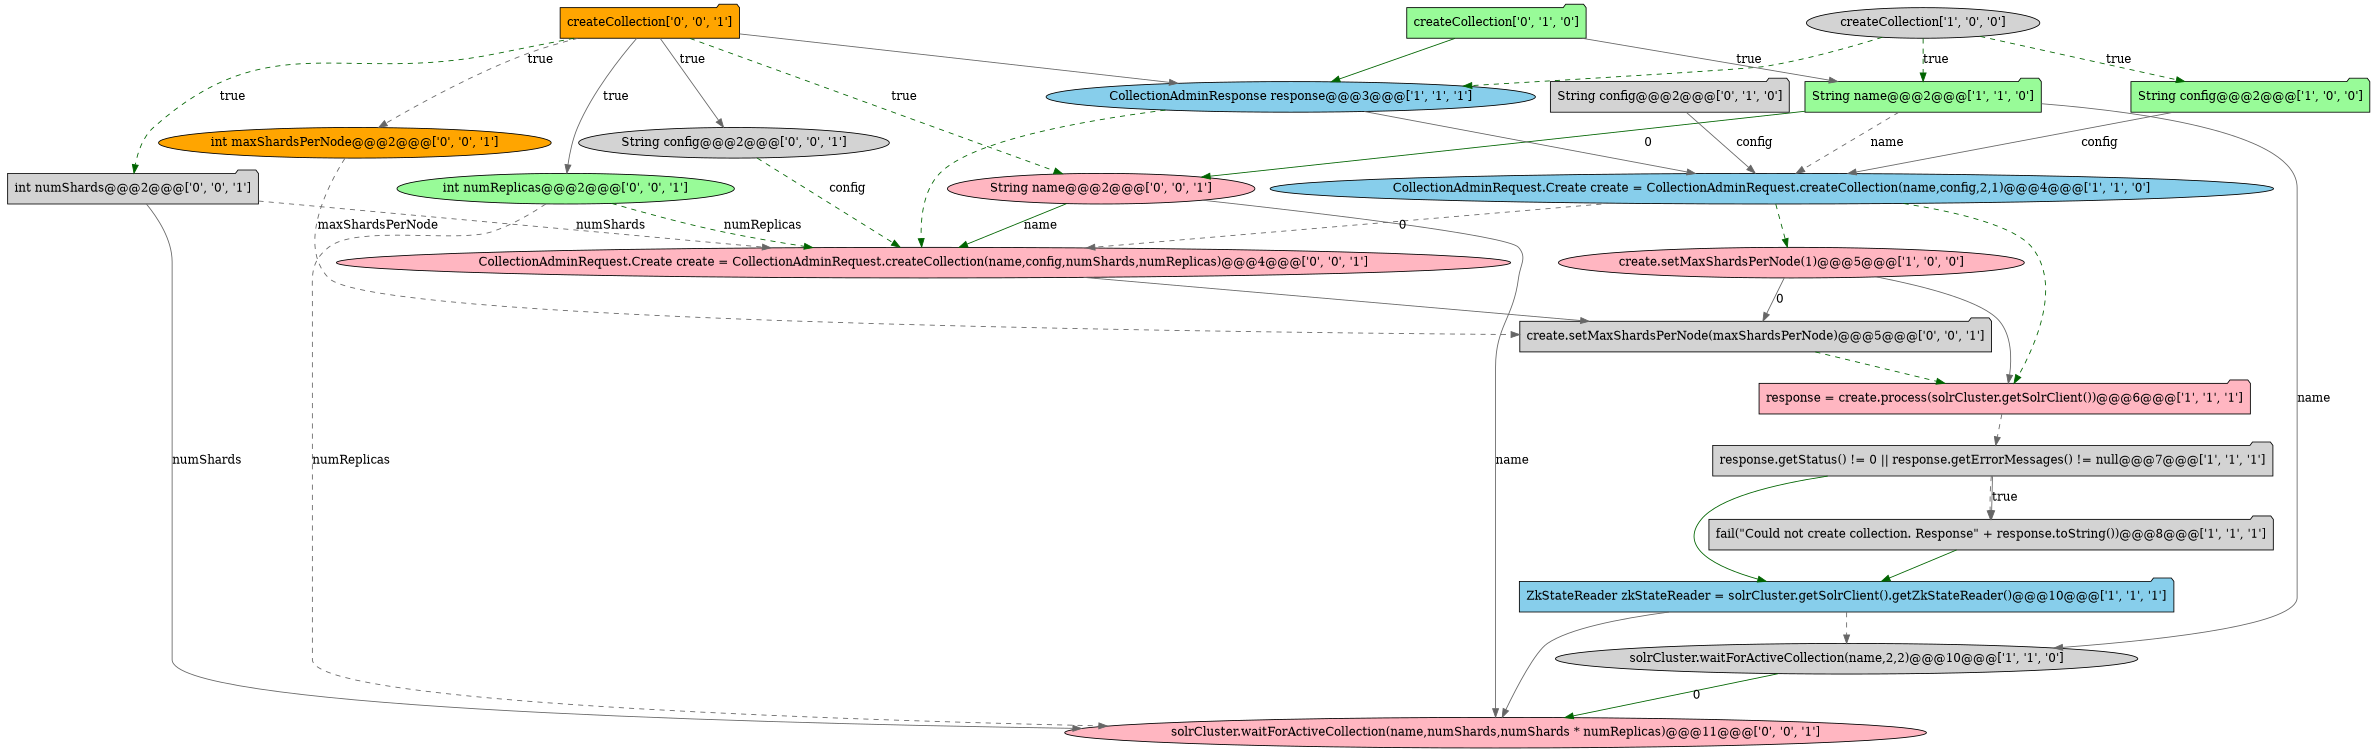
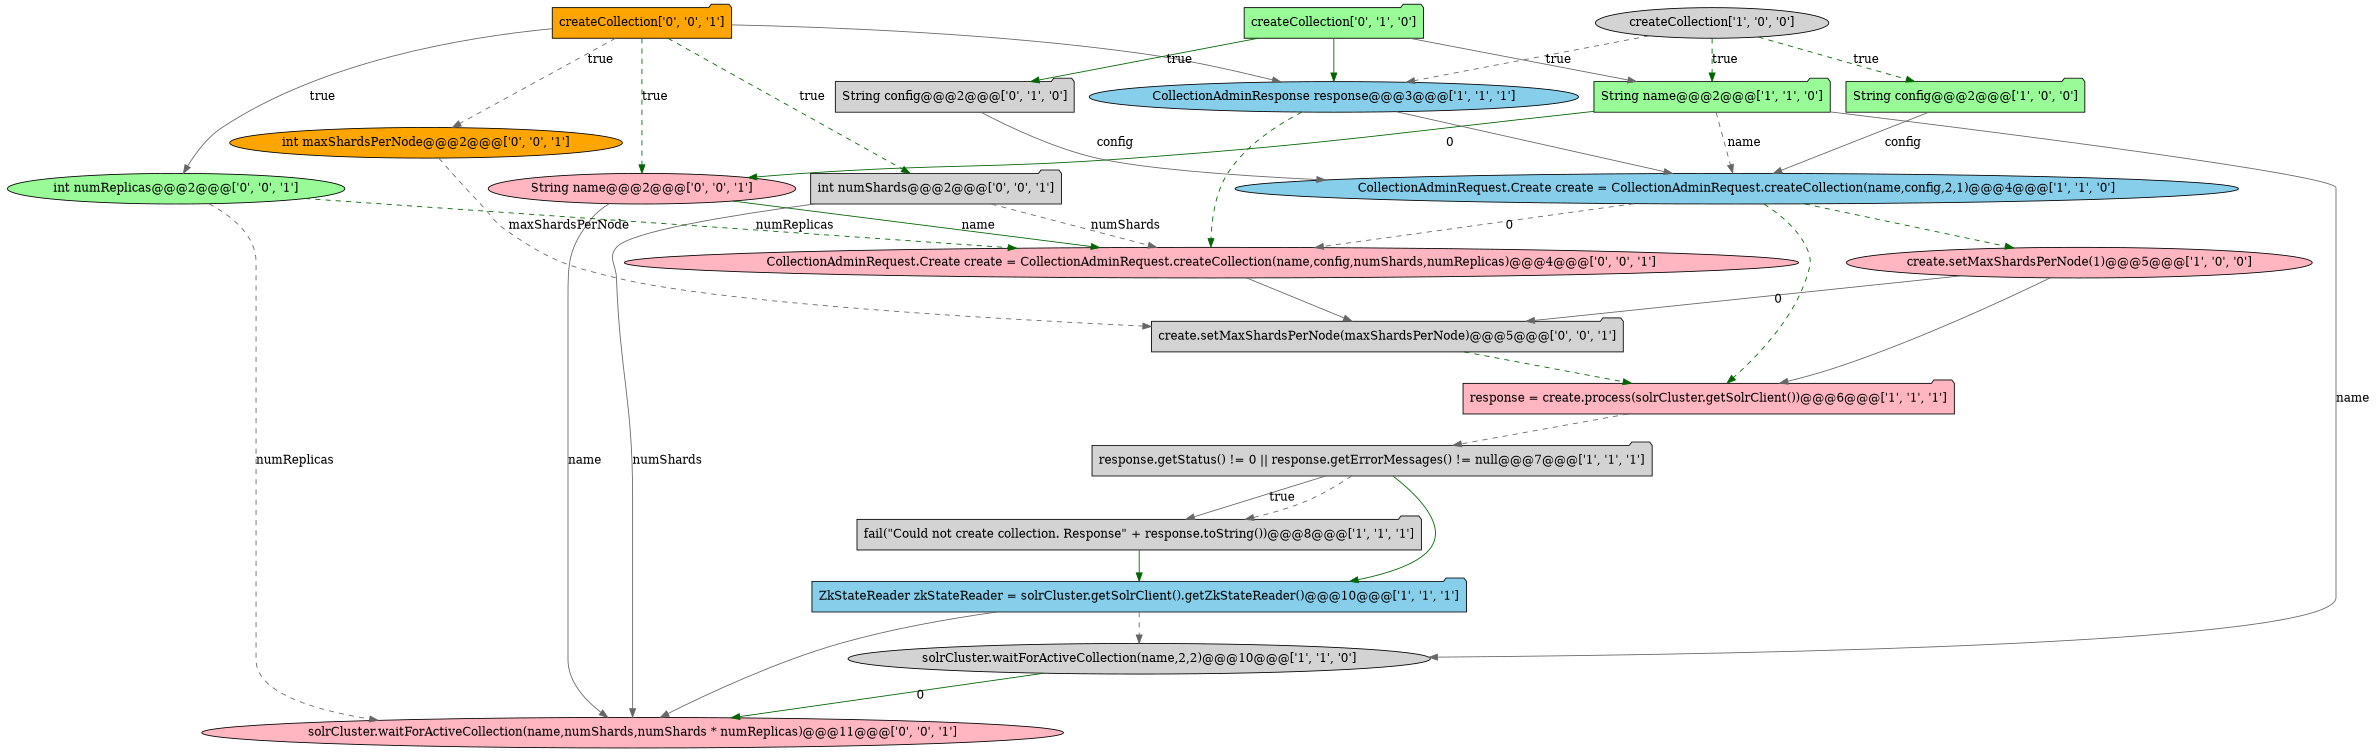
edge "createCollection['0', '1', '0']" -> "String config@@@2@@@['0', '1', '0']": added, label "true"
edge "createCollection['1', '0', '0']" -> "CollectionAdminResponse response@@@3@@@['1', '1', '1']": color darkgreen -> gray40
node "String config@@@2@@@['0', '0', '1']": removed
